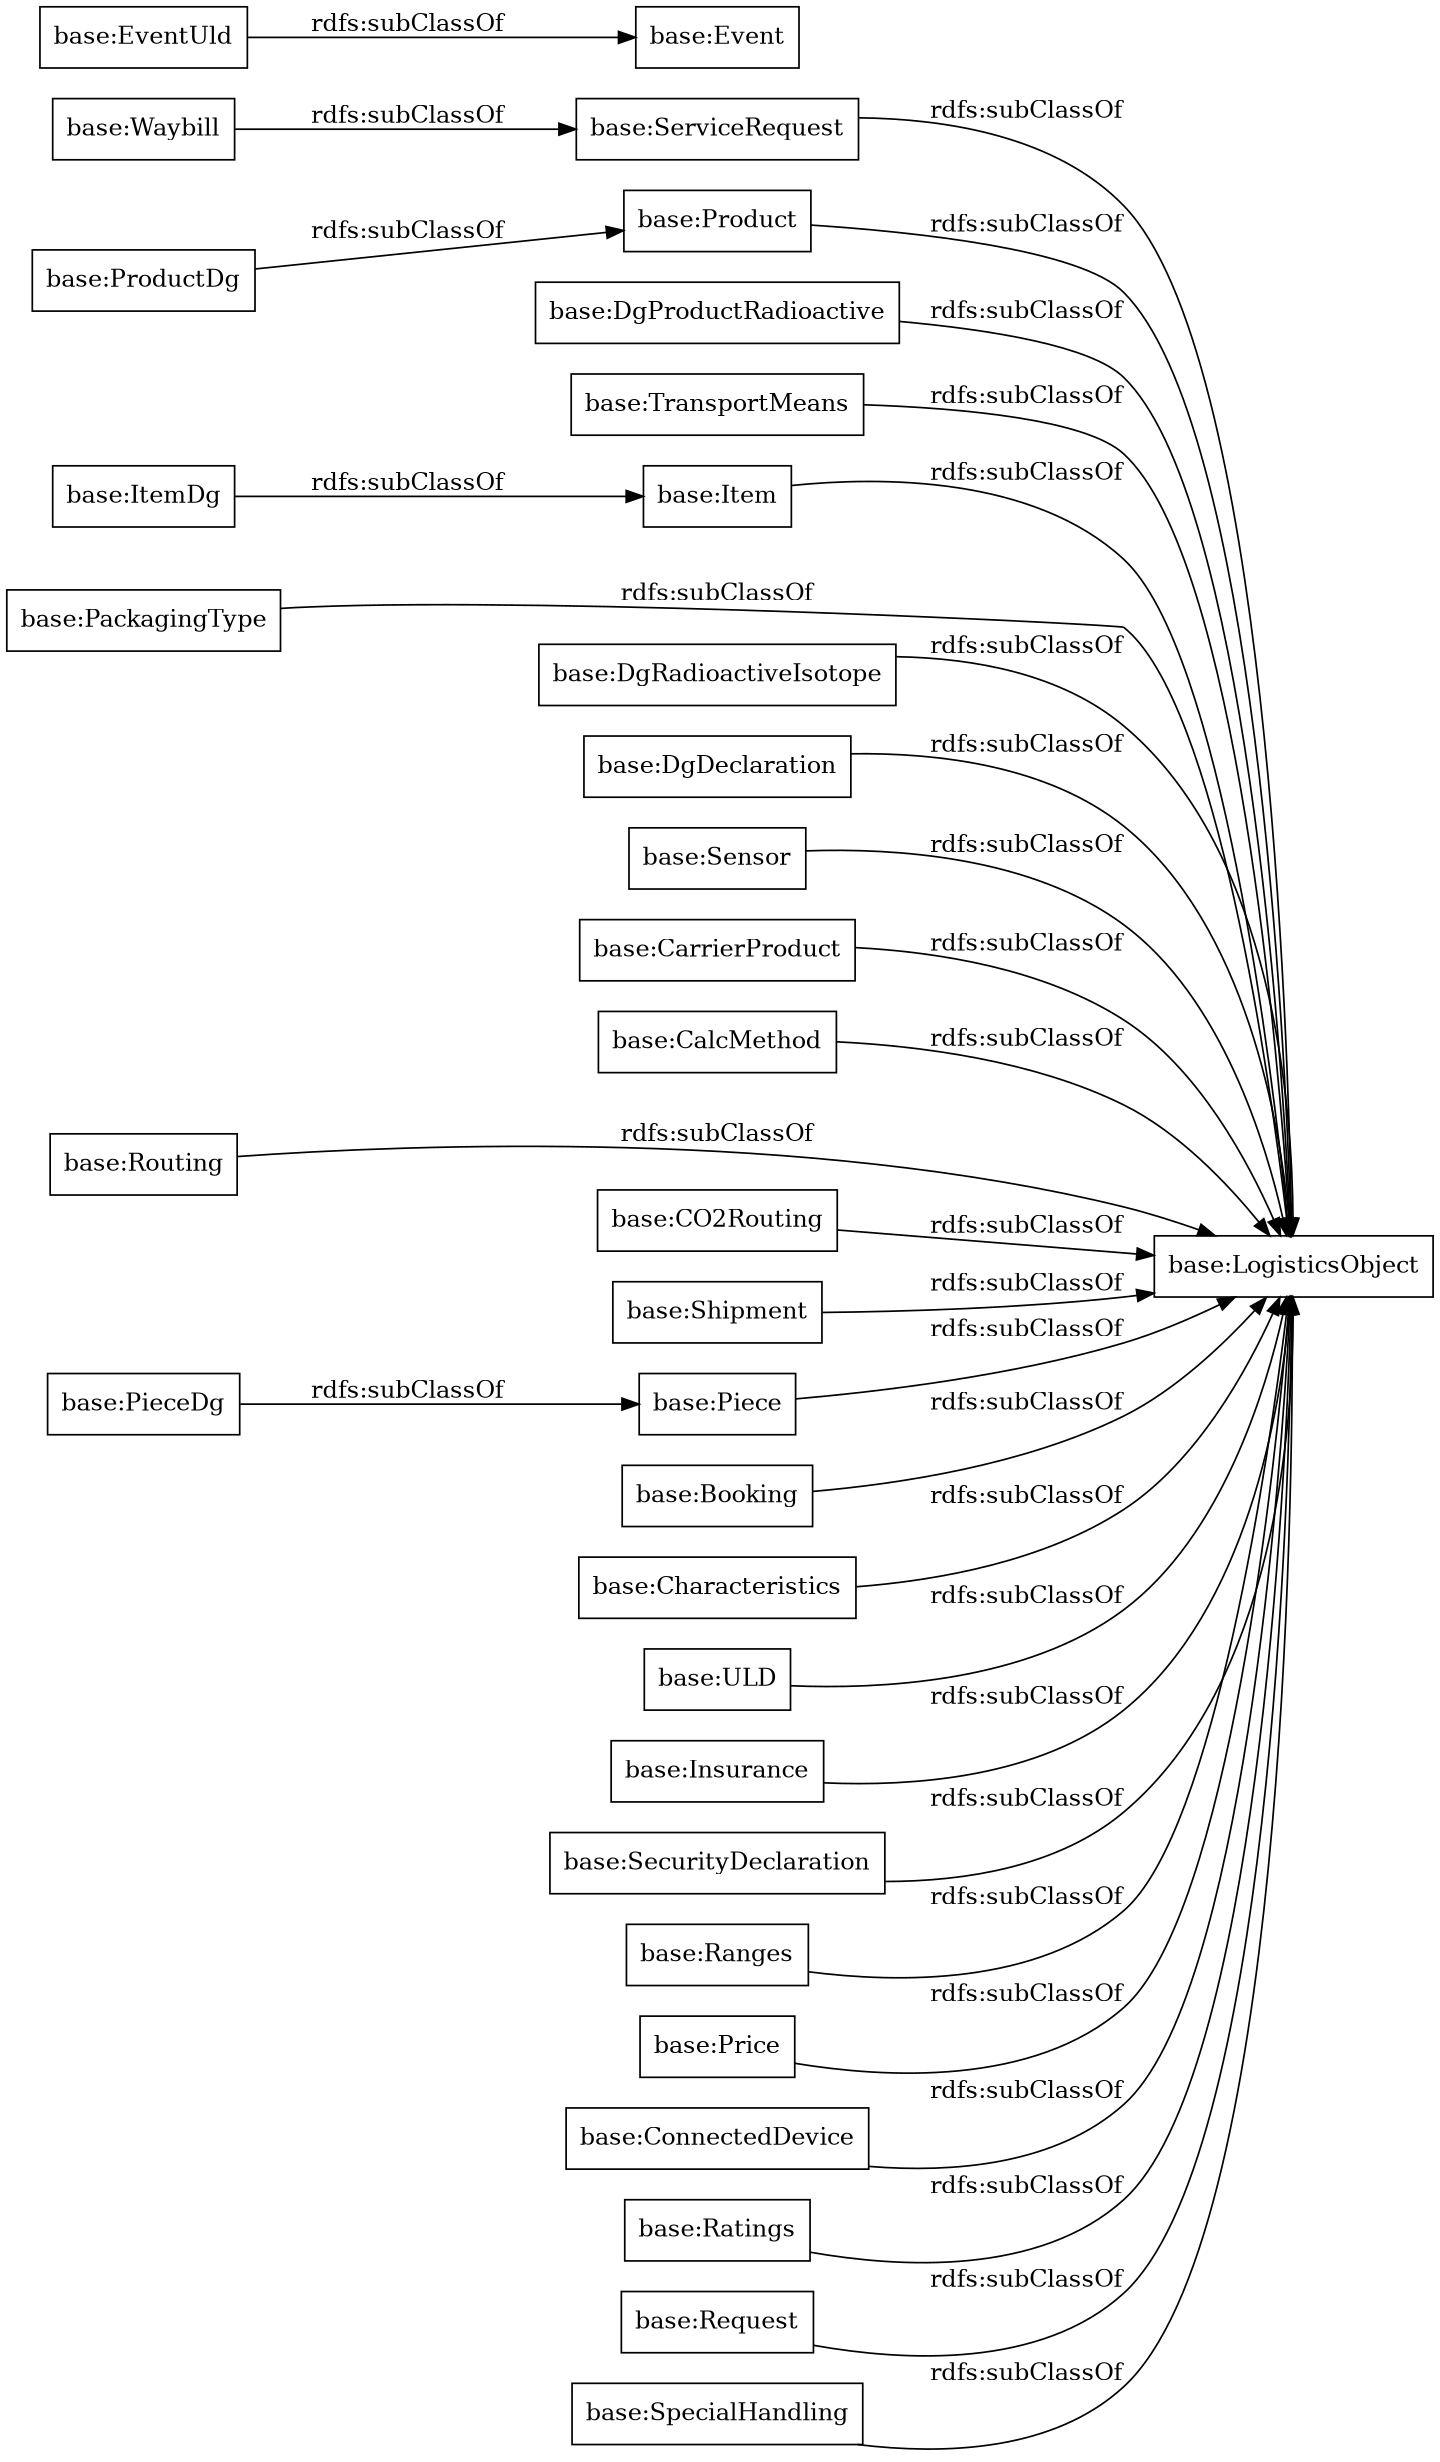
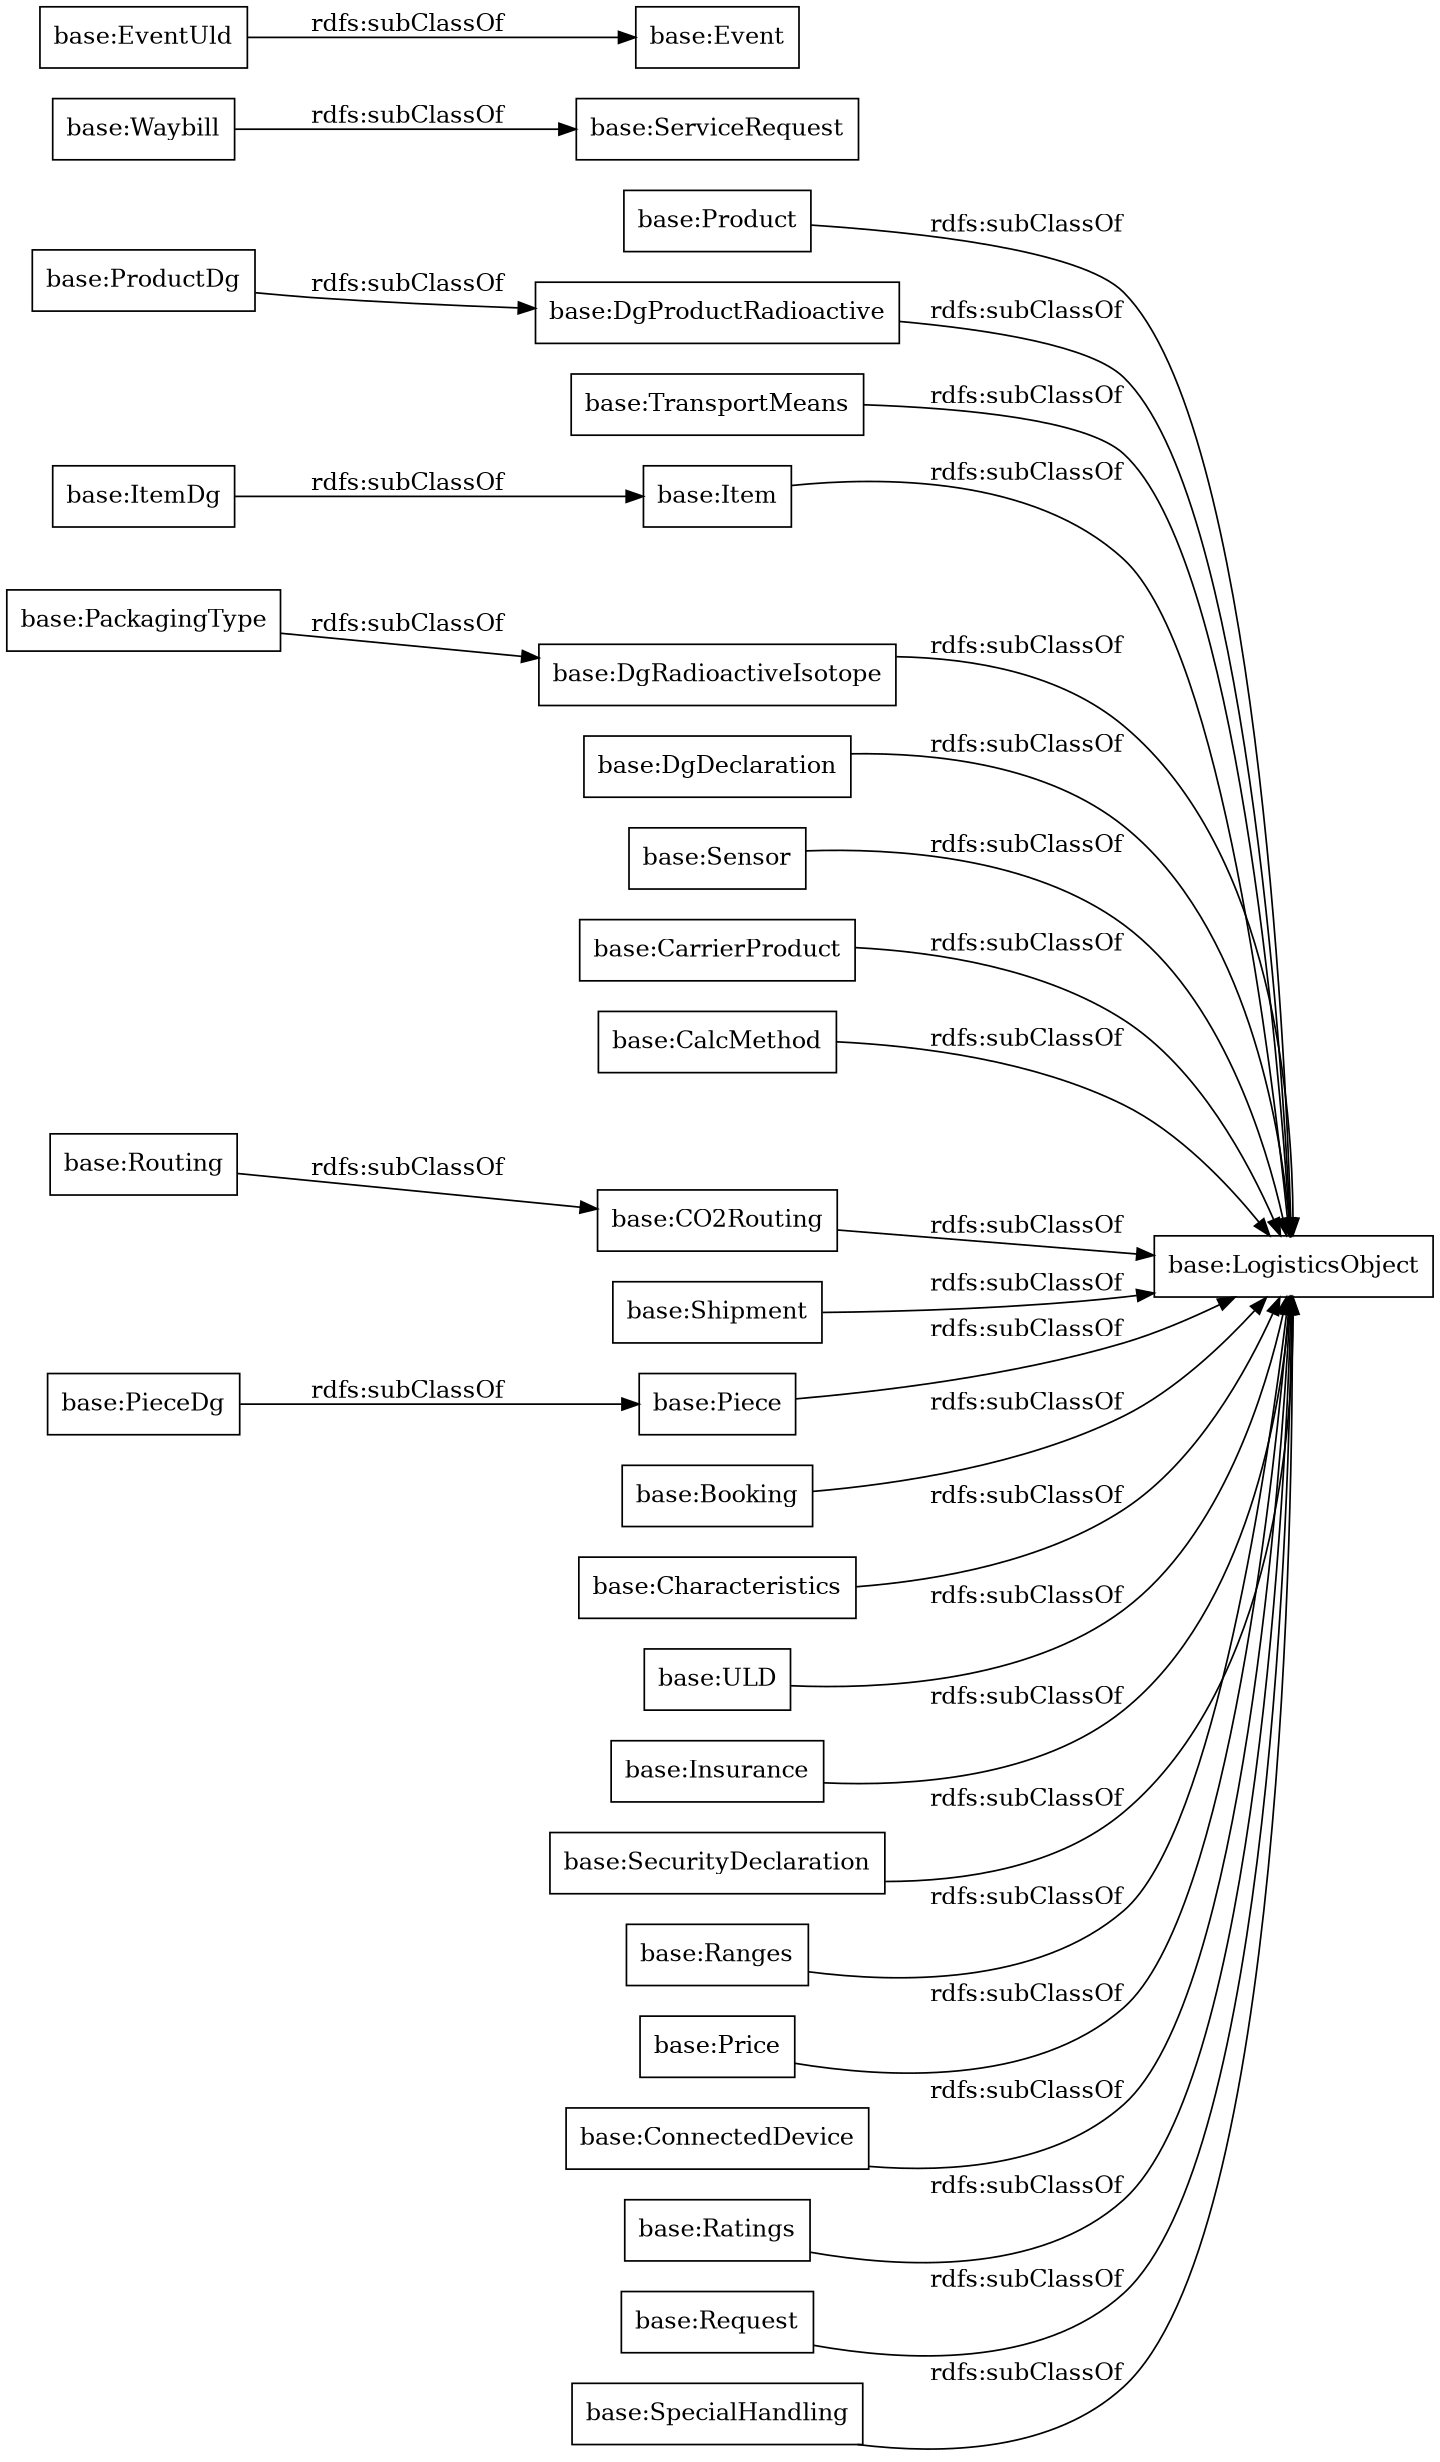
edge "base:ProductDg" -> "base:Product": now "base:ProductDg" -> "base:DgProductRadioactive"
edge "base:ServiceRequest" -> "base:LogisticsObject": removed, label "rdfs:subClassOf"
edge "base:PackagingType" -> "base:LogisticsObject": now "base:PackagingType" -> "base:DgRadioactiveIsotope"
edge "base:Routing" -> "base:LogisticsObject": now "base:Routing" -> "base:CO2Routing"
